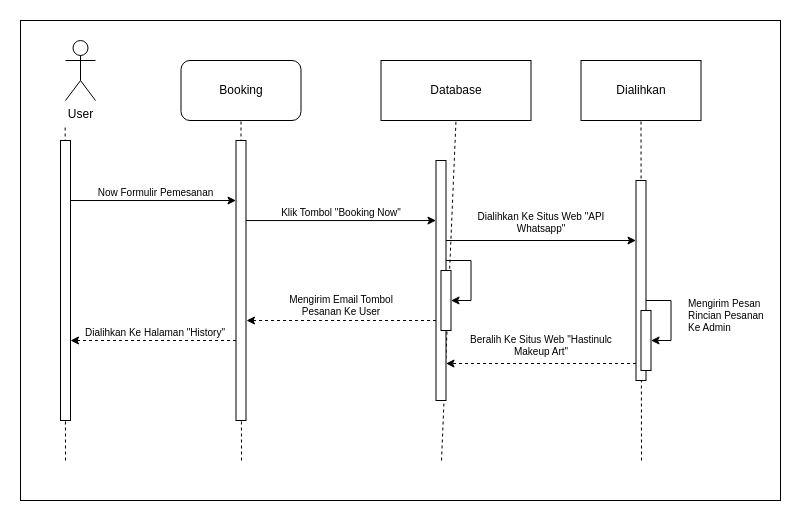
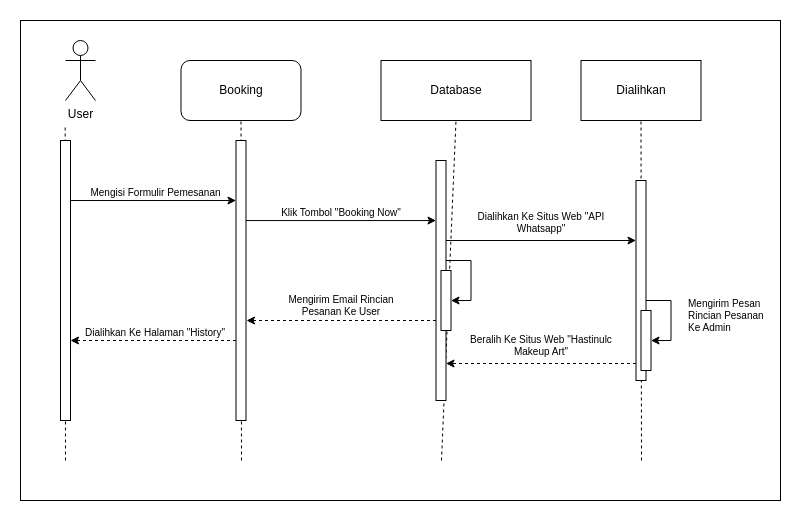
node "Now Formulir Pemesanan": label "Now Formulir Pemesanan" -> "Mengisi Formulir Pemesanan"
node "Mengirim Email Tombol Pesanan Ke User": label "Mengirim Email Tombol Pesanan Ke User" -> "Mengirim Email Rincian Pesanan Ke User"
